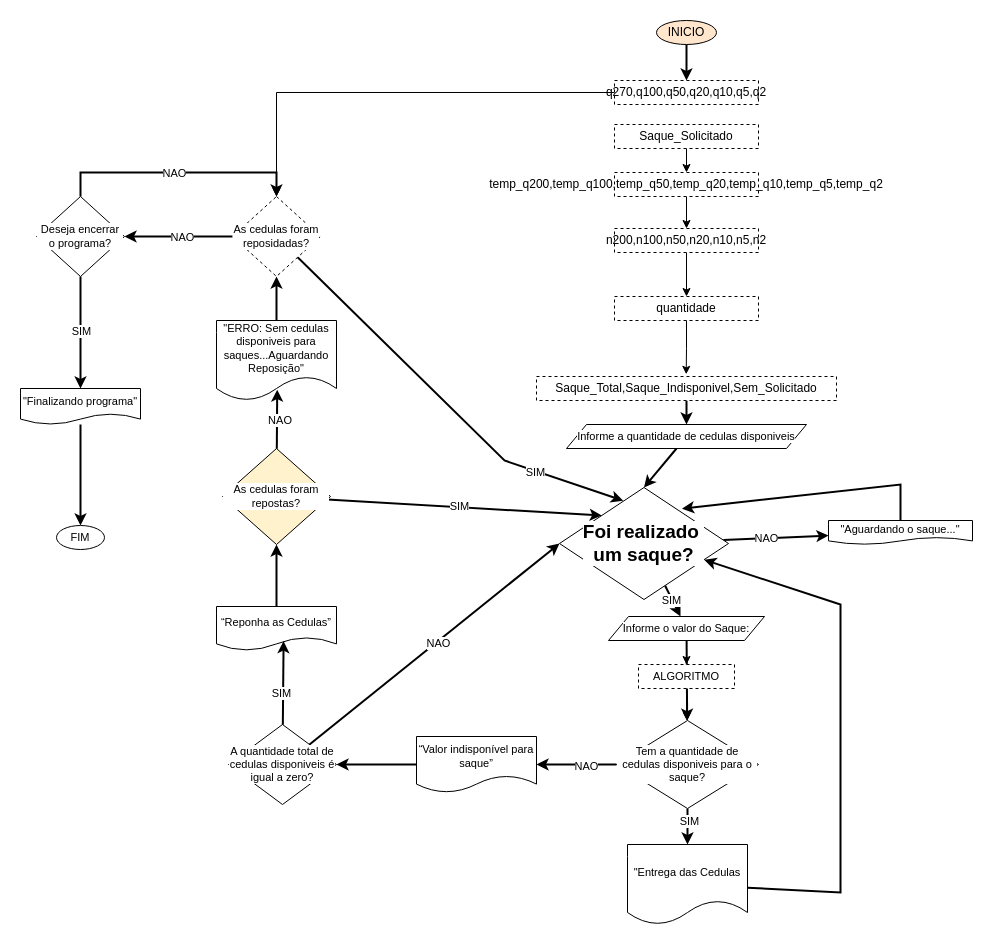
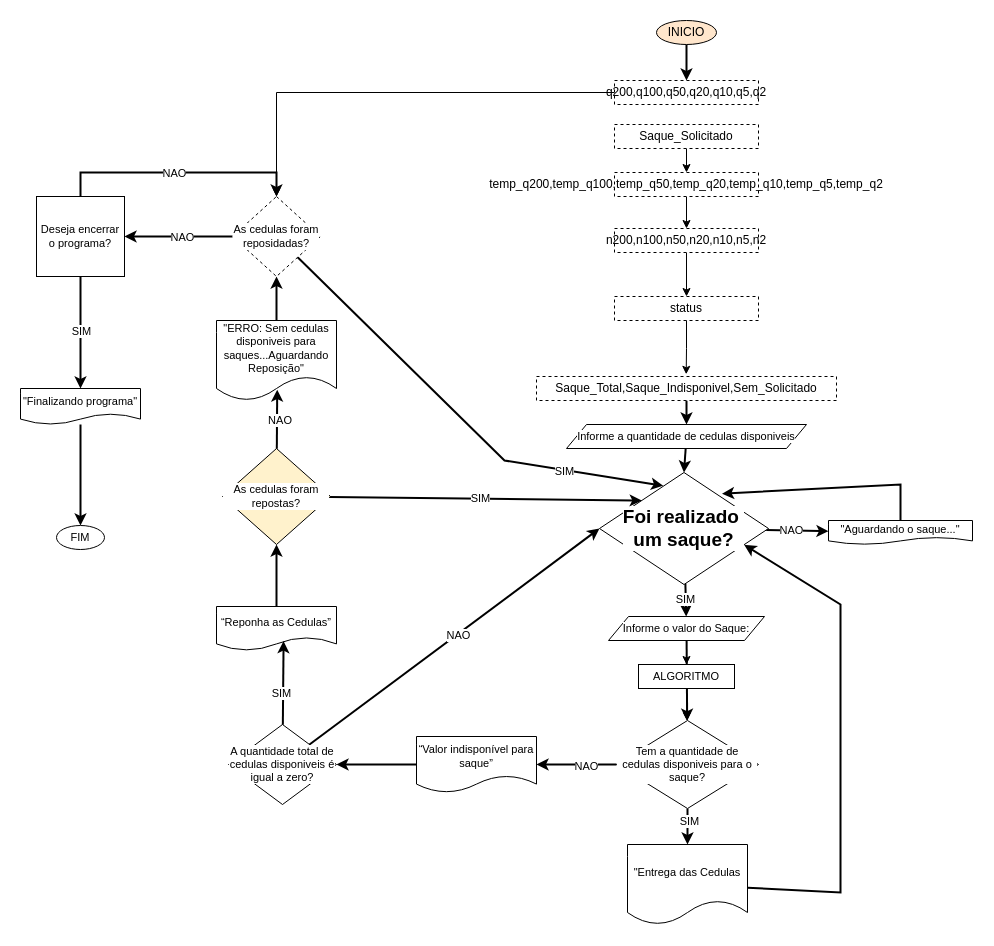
node "q270,q100,q50,q20,q10,q5,q2": label "q270,q100,q50,q20,q10,q5,q2" -> "q200,q100,q50,q20,q10,q5,q2"
node "Deseja encerrar o programa?": shape diamond -> rectangle
node "quantidade": label "quantidade" -> "status"
node "Foi realizado um saque?": moved (644, 544) -> (684, 529)
node "ALGORITMO": style dashed -> solid
